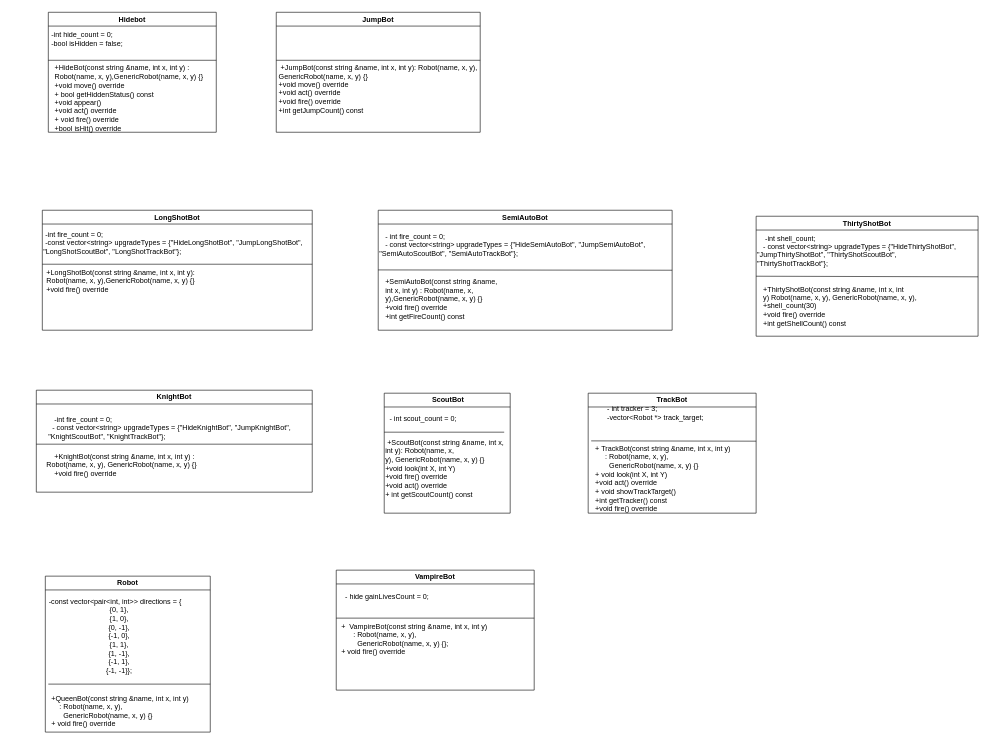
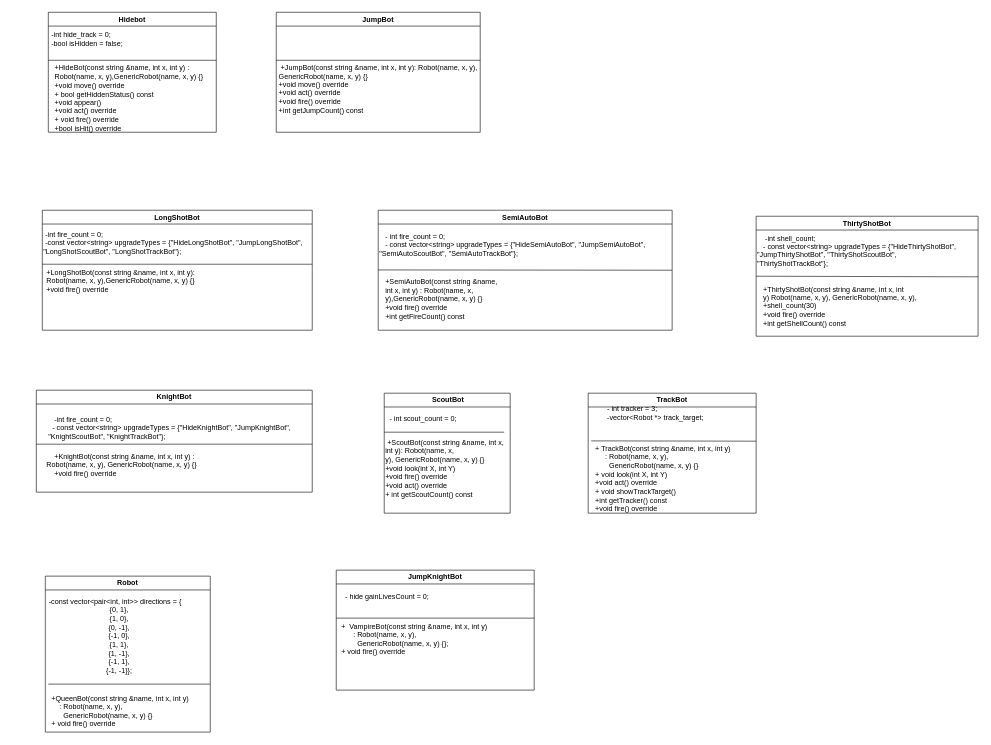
node "-int hide_count = 0; -bool isHidden = false;": label "-int hide_count = 0; -bool isHidden = false;" -> "-int hide_track = 0; -bool isHidden = false;"
node "VampireBot": label "VampireBot" -> "JumpKnightBot"
